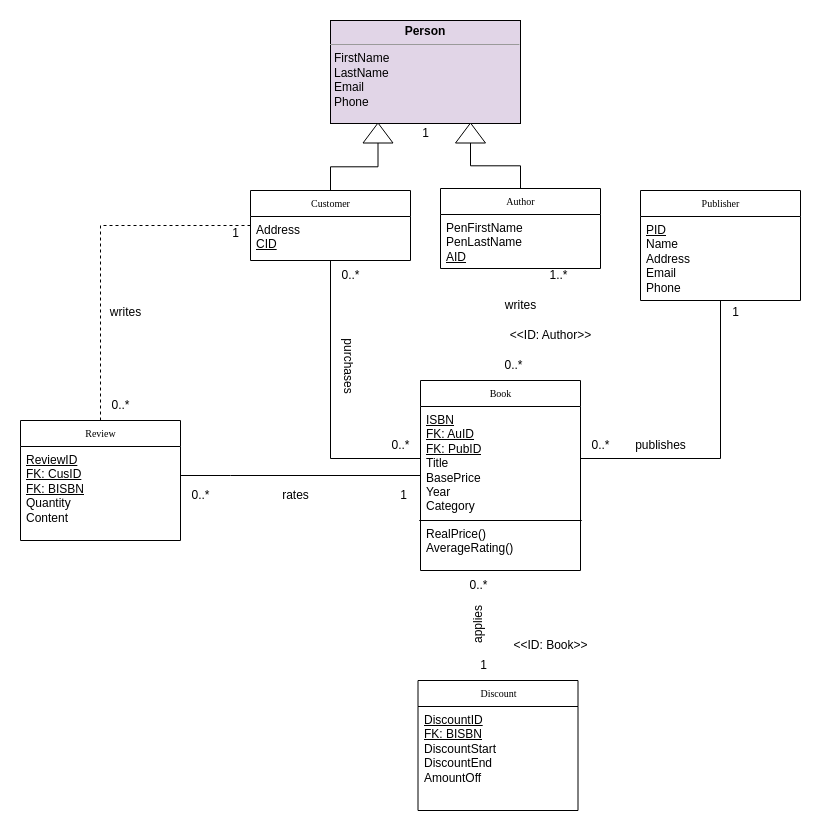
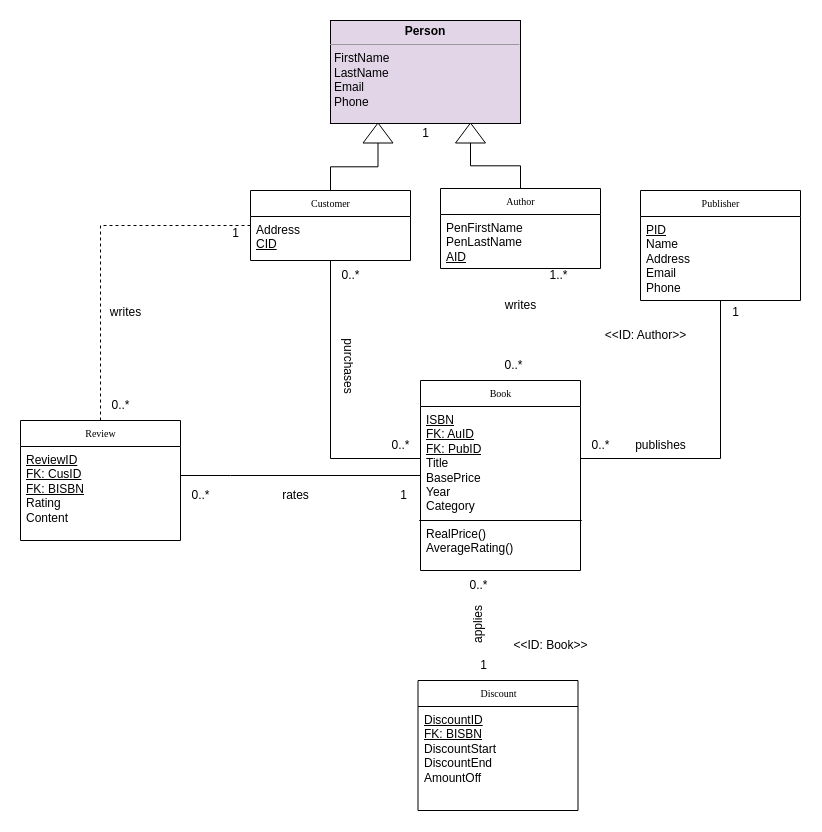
node "<<ID: Author>>": moved (551, 336) -> (646, 336)
node "ReviewID FK: CusID FK: BISBN Quantity Content": label "ReviewID FK: CusID FK: BISBN Quantity Content" -> "ReviewID FK: CusID FK: BISBN Rating Content"
